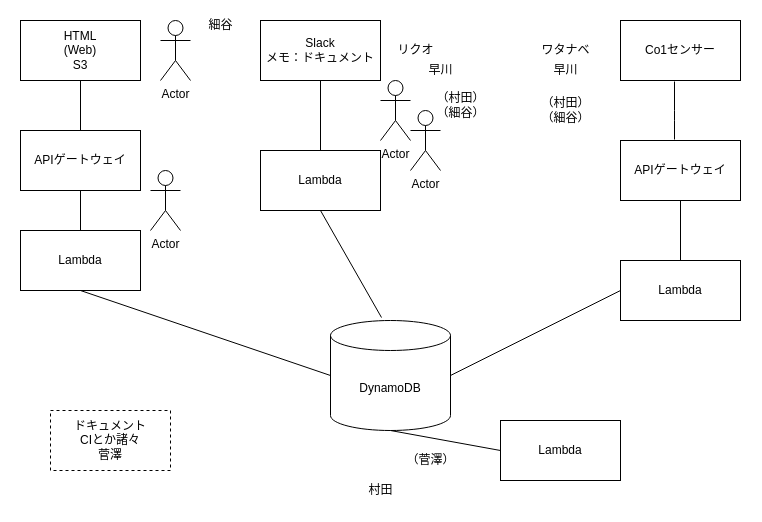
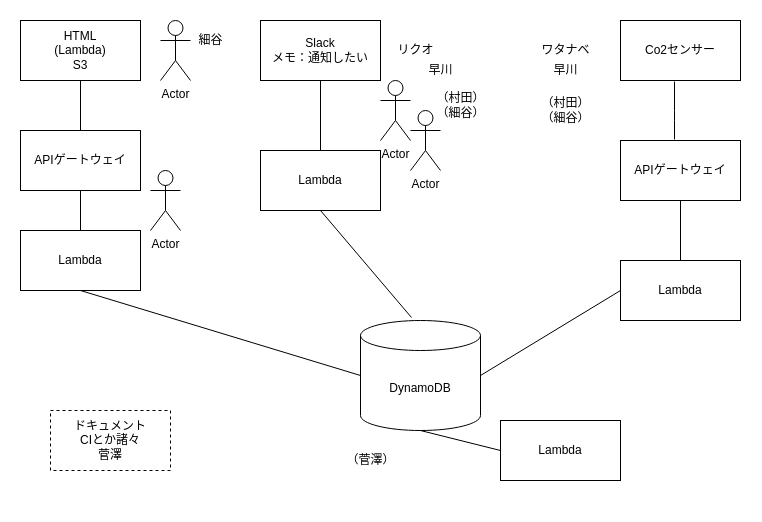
node "細谷": moved (221, 26) -> (211, 41)
node "HTML (Web) S3": label "HTML (Web) S3" -> "HTML (Lambda) S3"
node "Slack メモ：ドキュメント": label "Slack メモ：ドキュメント" -> "Slack メモ：通知したい"
node "Co1センサー": label "Co1センサー" -> "Co2センサー"
node "DynamoDB": moved (391, 376) -> (421, 376)
node "（菅澤）": moved (431, 461) -> (371, 461)
node "村田": removed
